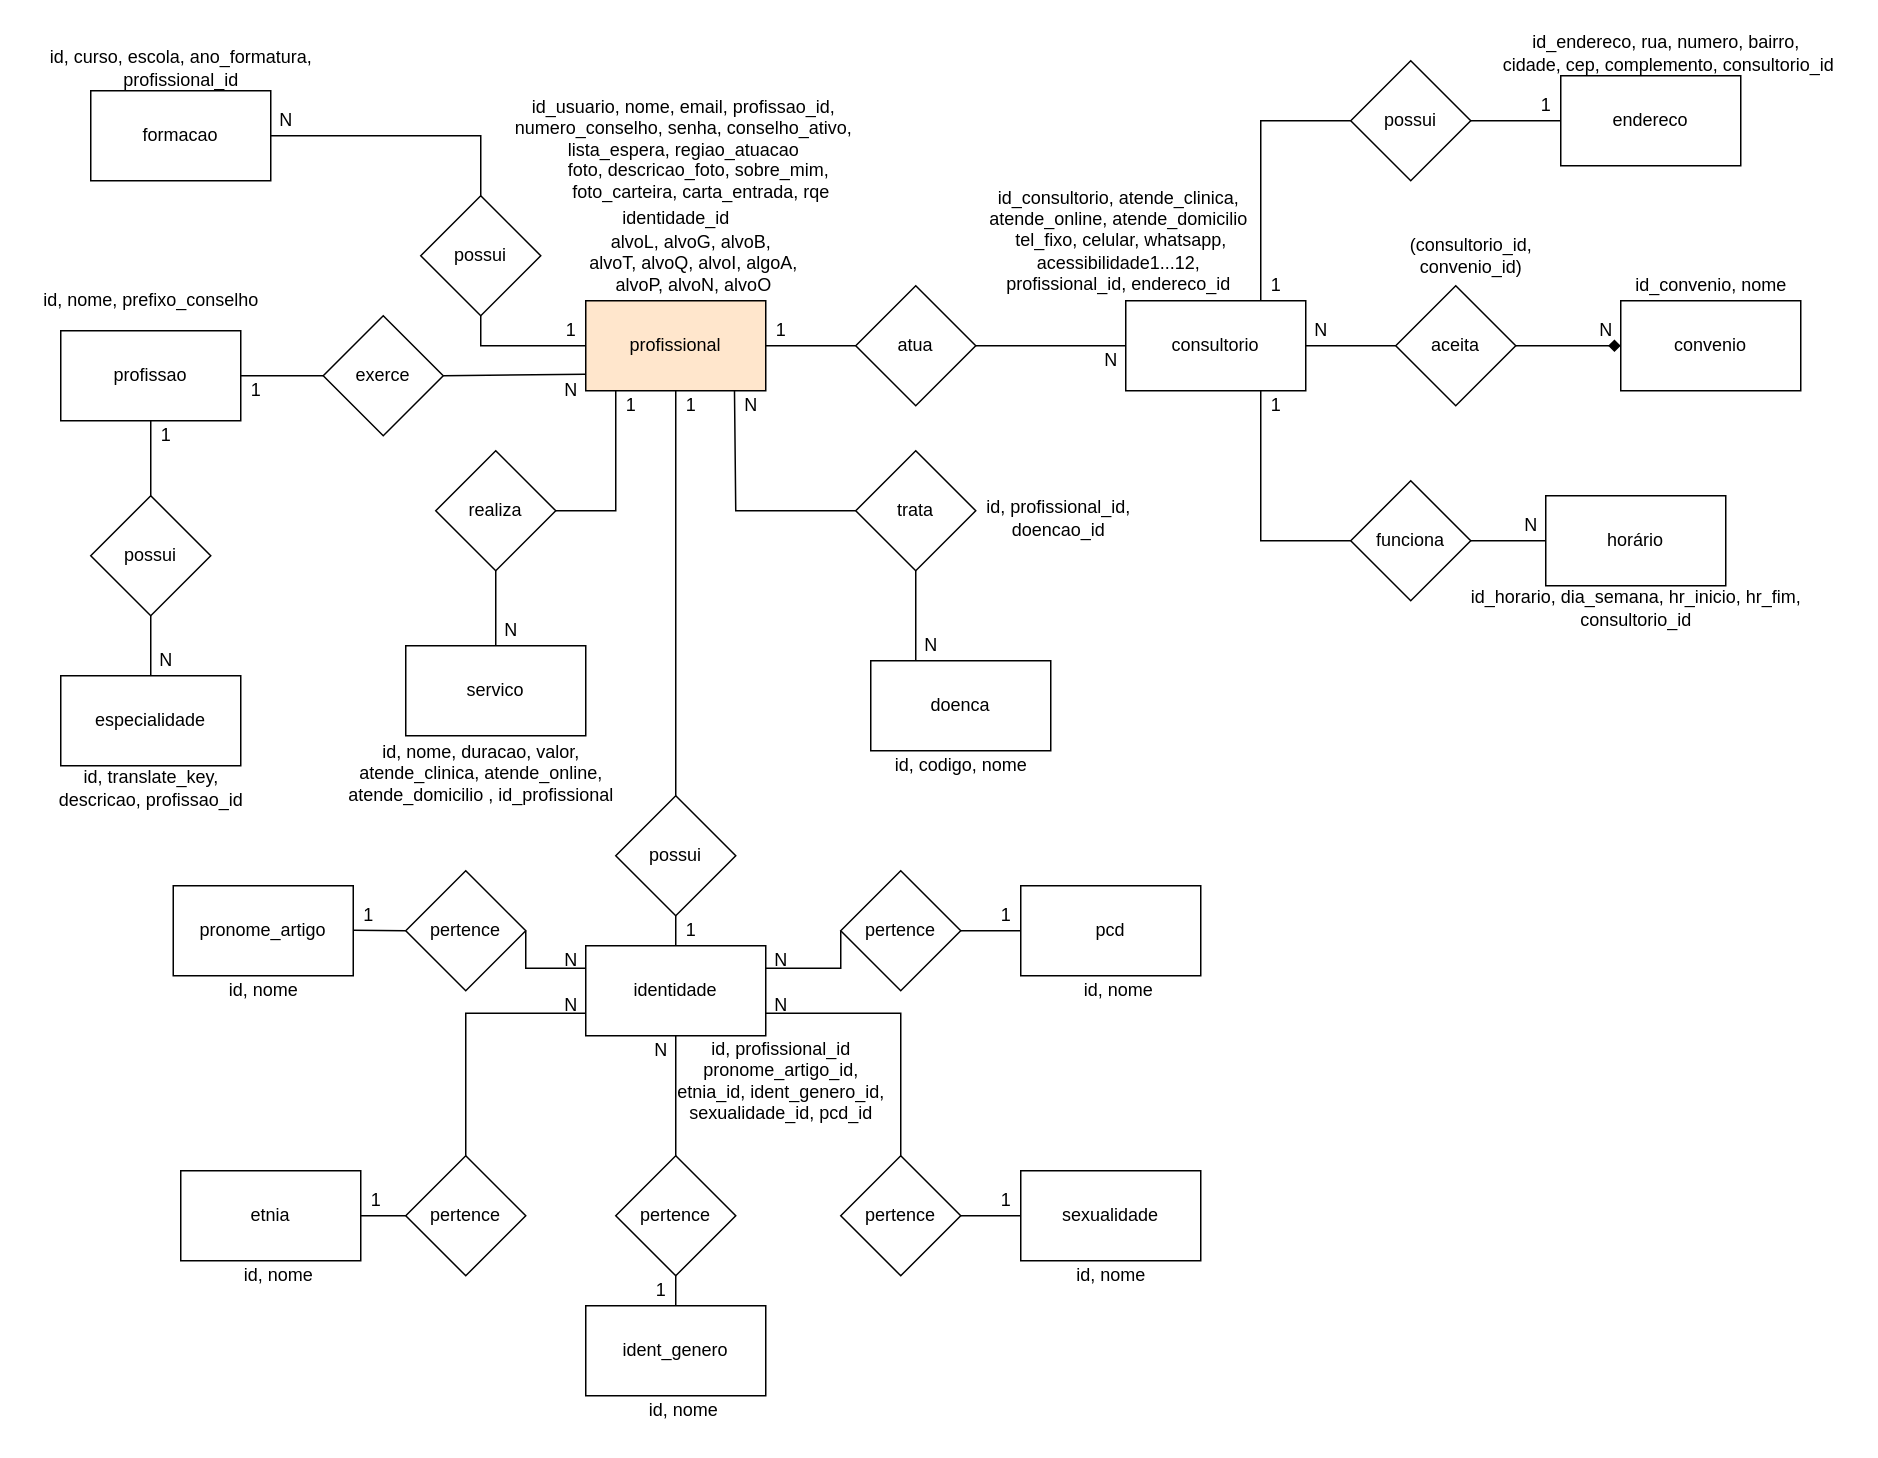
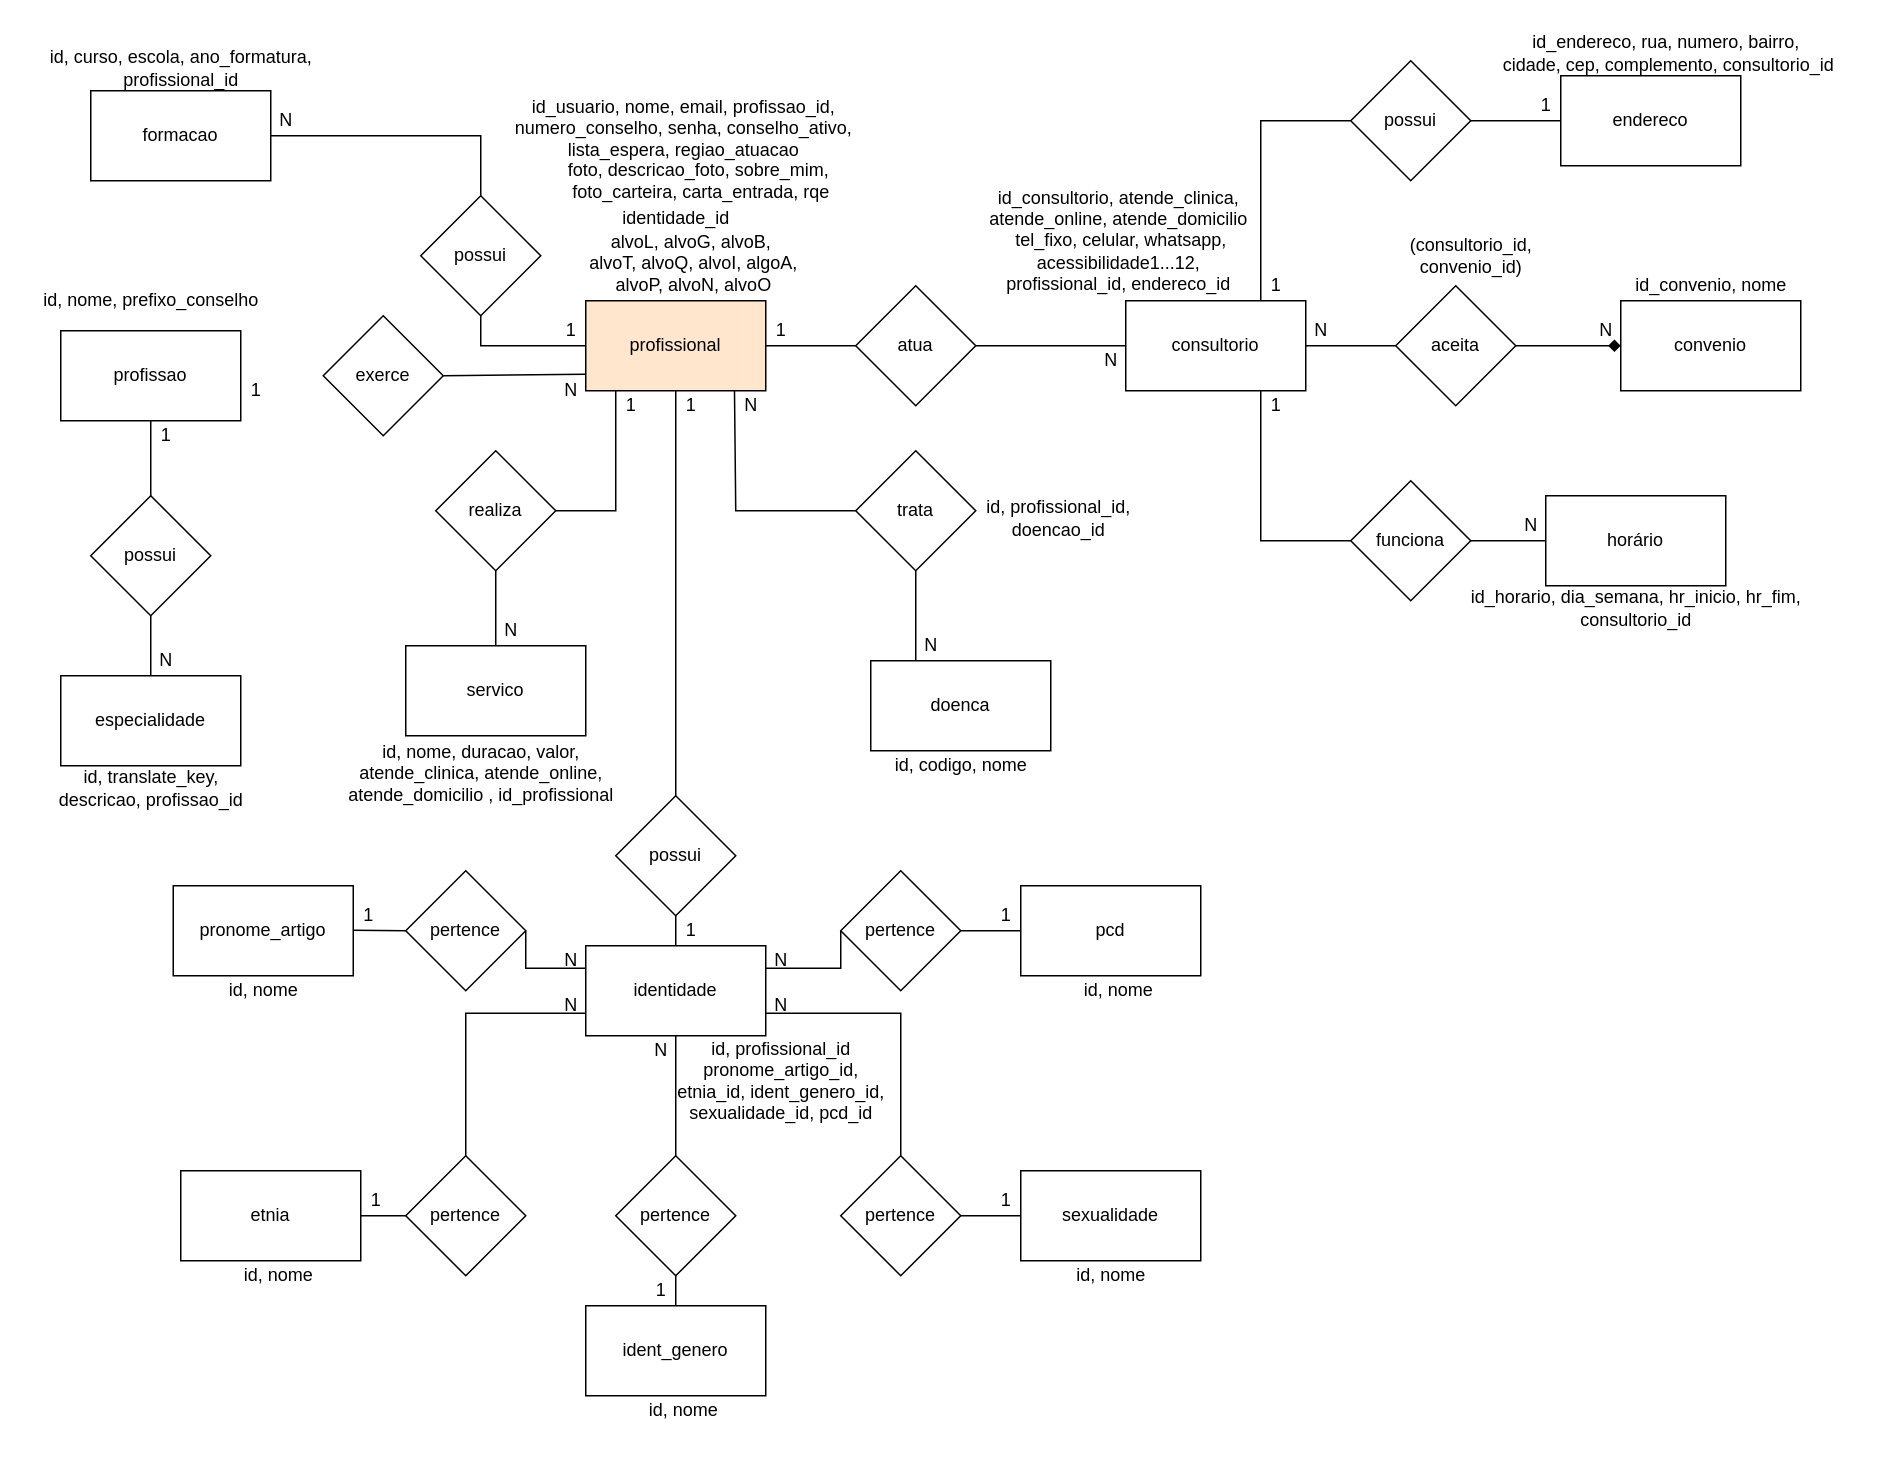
edge "profissao" -- "exerce": removed
